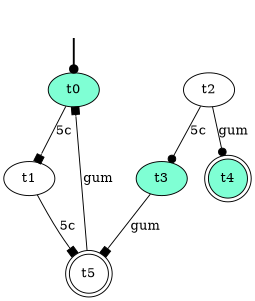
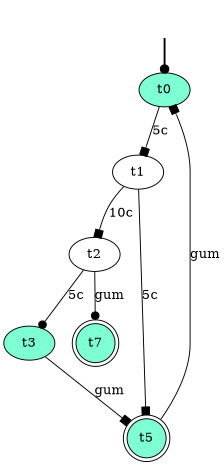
node "t4": label "t4" -> "t7"
edge "t1" -> "t2": added, label "10c"
node "t5": fillcolor white -> aquamarine
